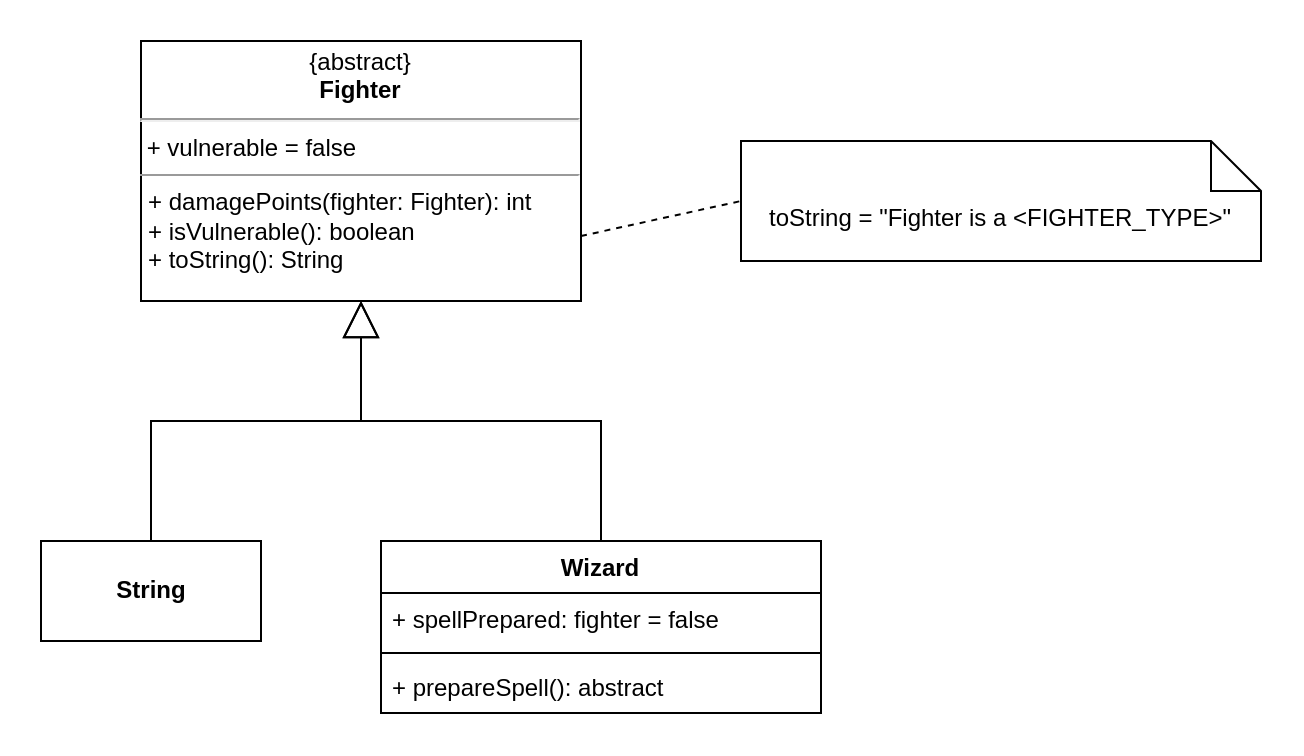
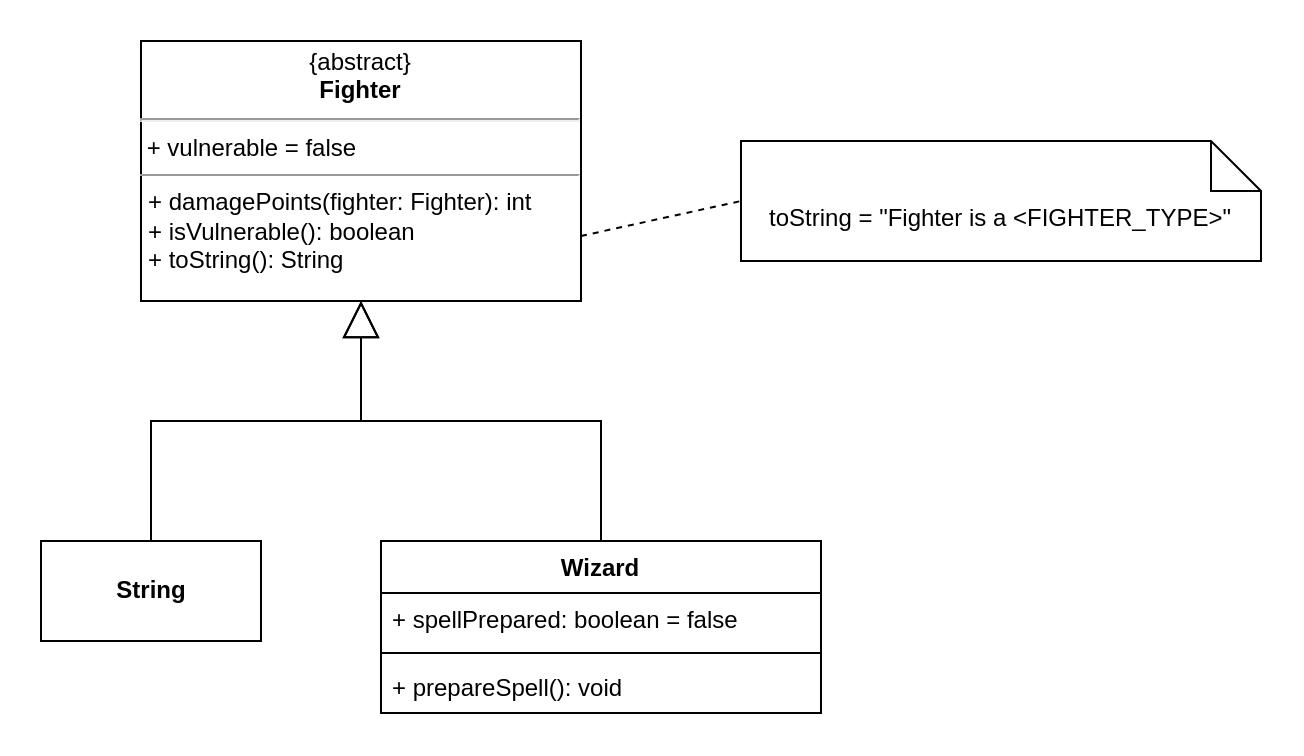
node "+ spellPrepared: fighter = false": label "+ spellPrepared: fighter = false" -> "+ spellPrepared: boolean = false"
node "+ prepareSpell(): abstract": label "+ prepareSpell(): abstract" -> "+ prepareSpell(): void"
